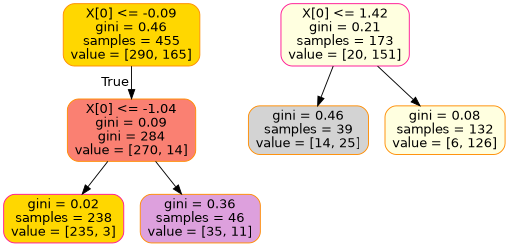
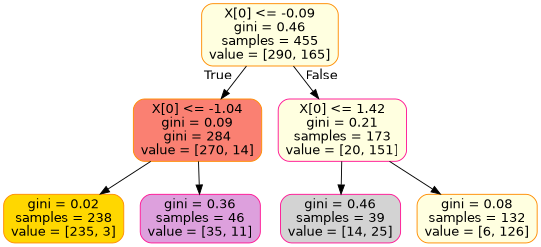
node "X[0] <= -0.09 gini = 0.46 samples = 455 value = [290, 165]": fillcolor gold -> lightyellow
edge "X[0] <= -0.09 gini = 0.46 samples = 455 value = [290, 165]" -> "X[0] <= 1.42 gini = 0.21 samples = 173 value = [20, 151]": added
node "gini = 0.46 samples = 39 value = [14, 25]": color darkorange -> deeppink
node "gini = 0.02 samples = 238 value = [235, 3]": color deeppink -> darkorange
node "gini = 0.36 samples = 46 value = [35, 11]": color darkorange -> deeppink
